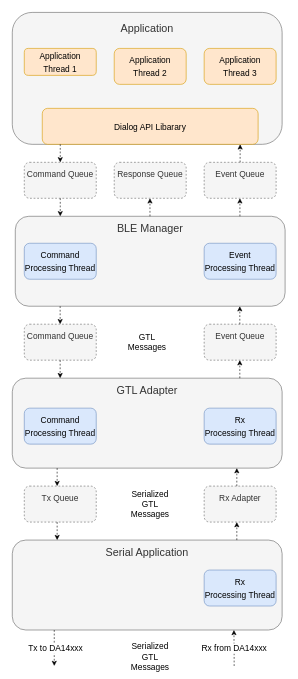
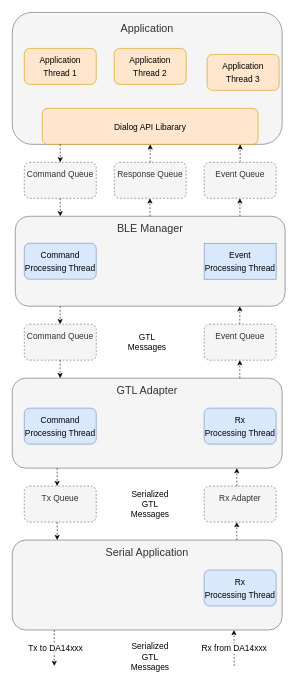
node "Application Thread 1": size 72x27 -> 72x36
node "Application Thread 3": moved (240, 66) -> (243, 72)
edge "Response Queue" -> "Dialog API Libarary": added
node "Event Processing Thread": shape rounded rectangle -> rectangle
